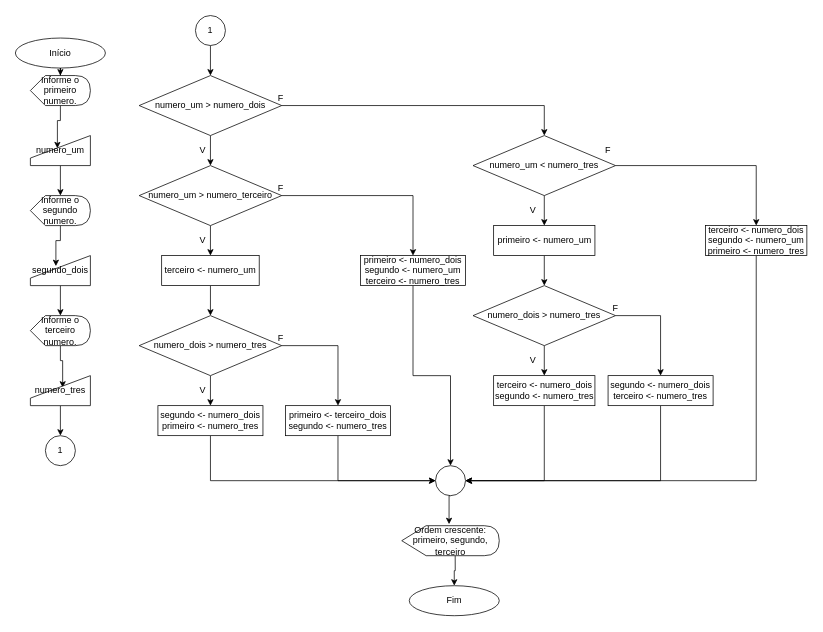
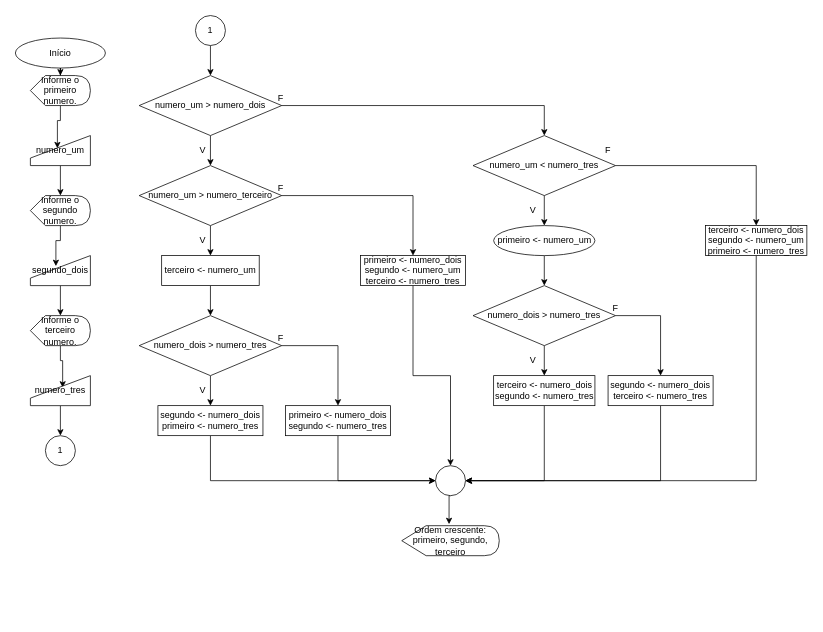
node "primeiro <- numero_um": shape rectangle -> ellipse
node "primeiro <- terceiro_dois segundo <- numero_tres": label "primeiro <- terceiro_dois segundo <- numero_tres" -> "primeiro <- numero_dois segundo <- numero_tres"
edge "Ordem crescente: primeiro, segundo, terceiro" -> "Fim": removed
node "Fim": removed
